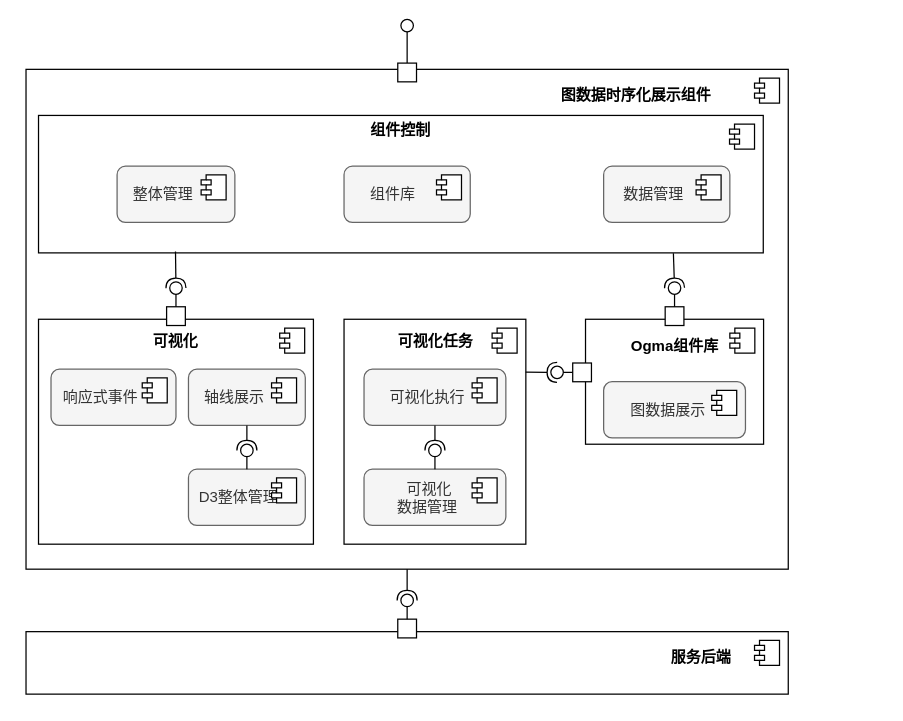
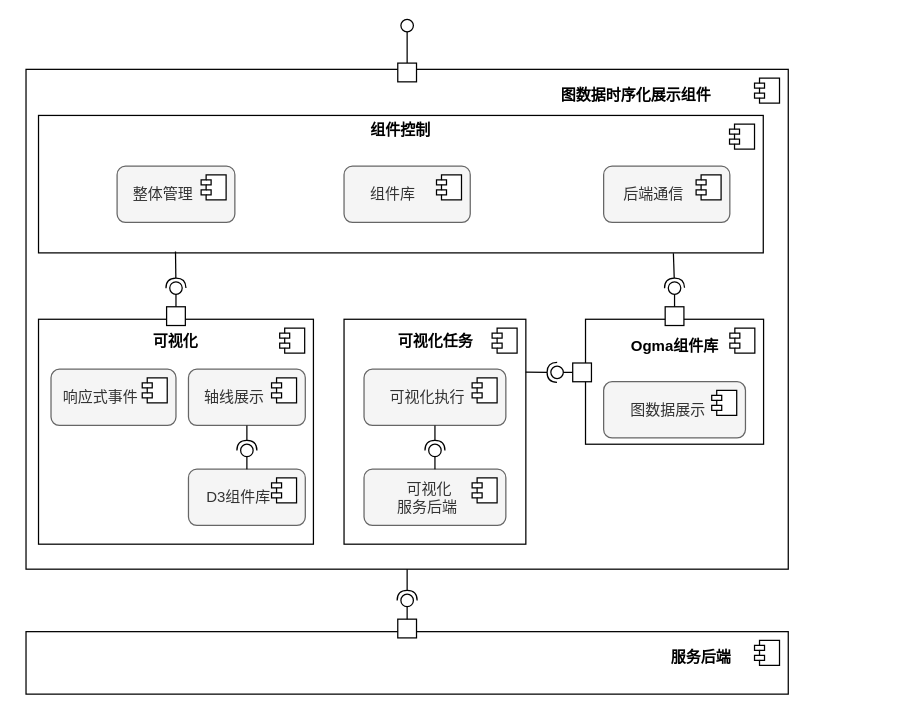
node "数据管理": label "数据管理" -> "后端通信"
node "D3整体管理": label "D3整体管理" -> "D3组件库"
node "可视化 数据管理": label "可视化 数据管理" -> "可视化 服务后端"
